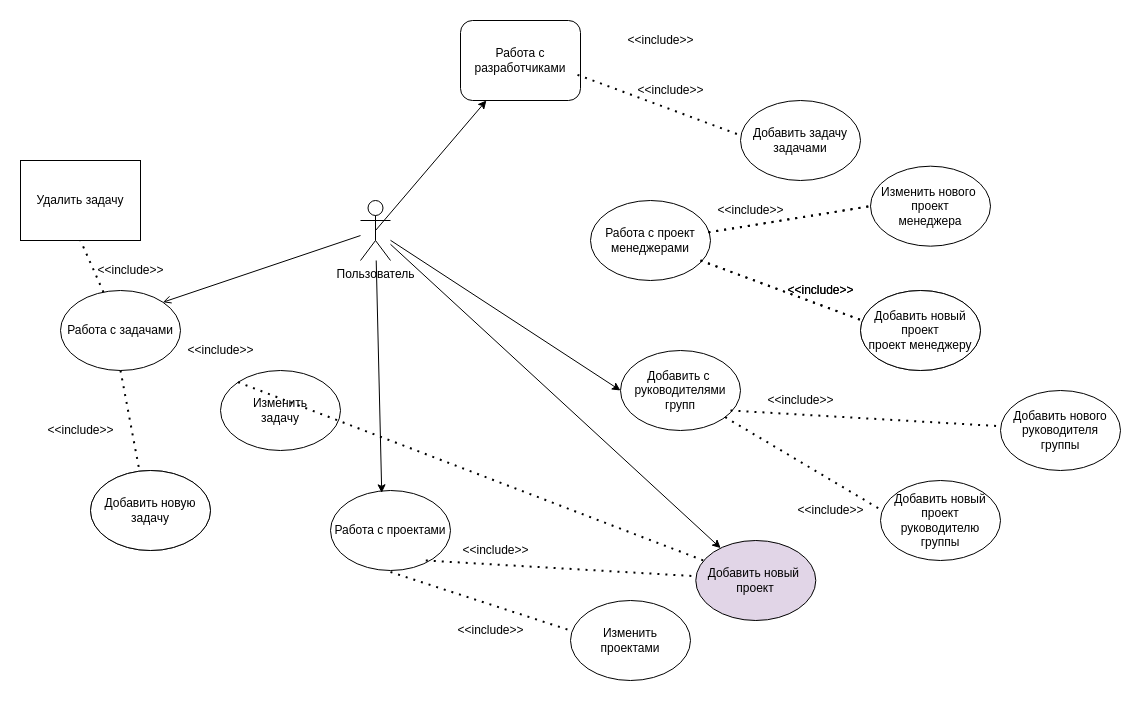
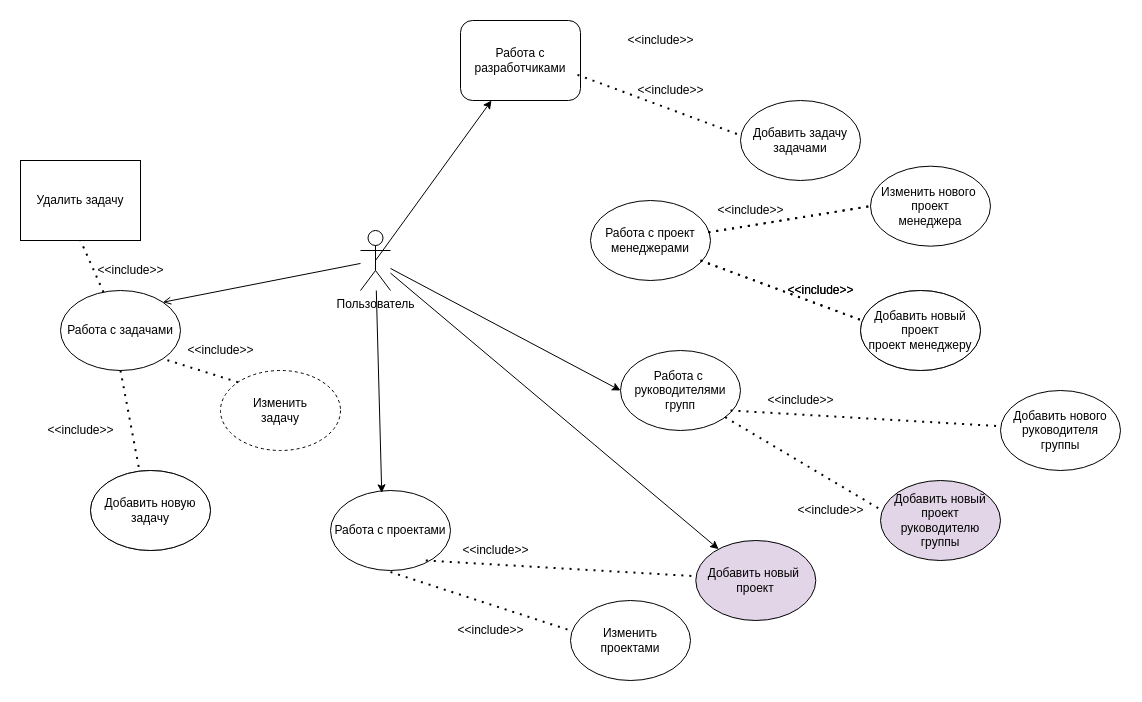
node "Пользователь": moved (376, 231) -> (376, 261)
node "Добавить с руководителями групп": label "Добавить с руководителями групп" -> "Работа с руководителями групп"
node "Изменить задачу": style solid -> dashed
edge "Изменить задачу" -- "Добавить новый проект": now "Изменить задачу" -- "Работа с задачами"
node "Добавить новый проект руководителю группы": fillcolor #ffffff -> #e1d5e7
